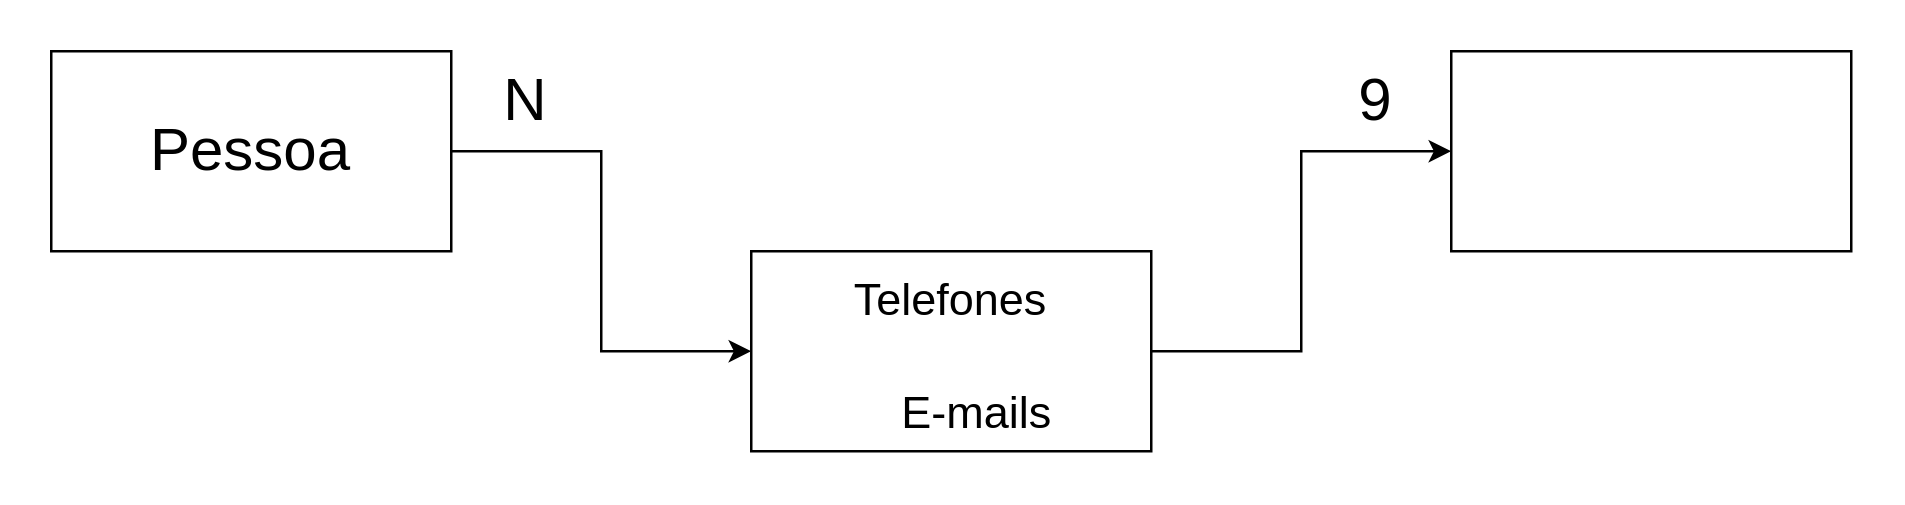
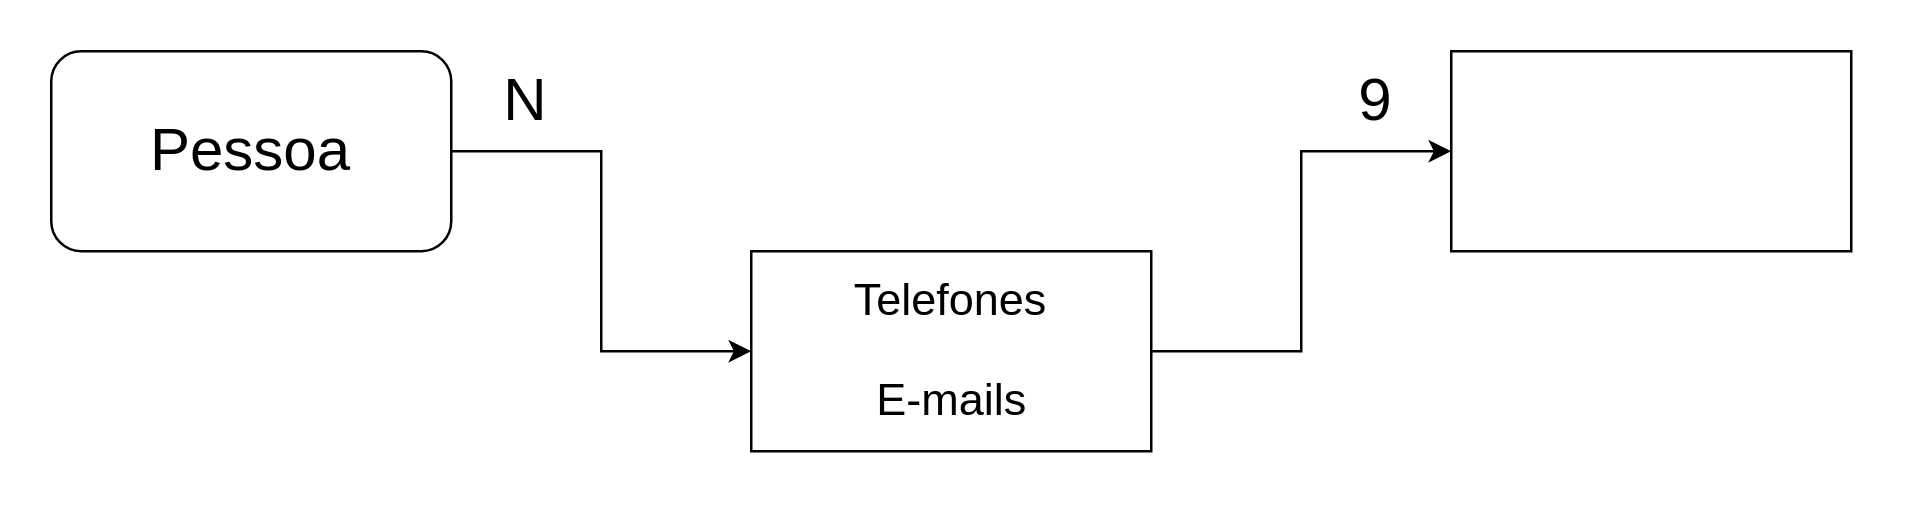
node "Pessoa": shape rectangle -> rounded rectangle
node "E-mails": moved (976, 414) -> (951, 401)
